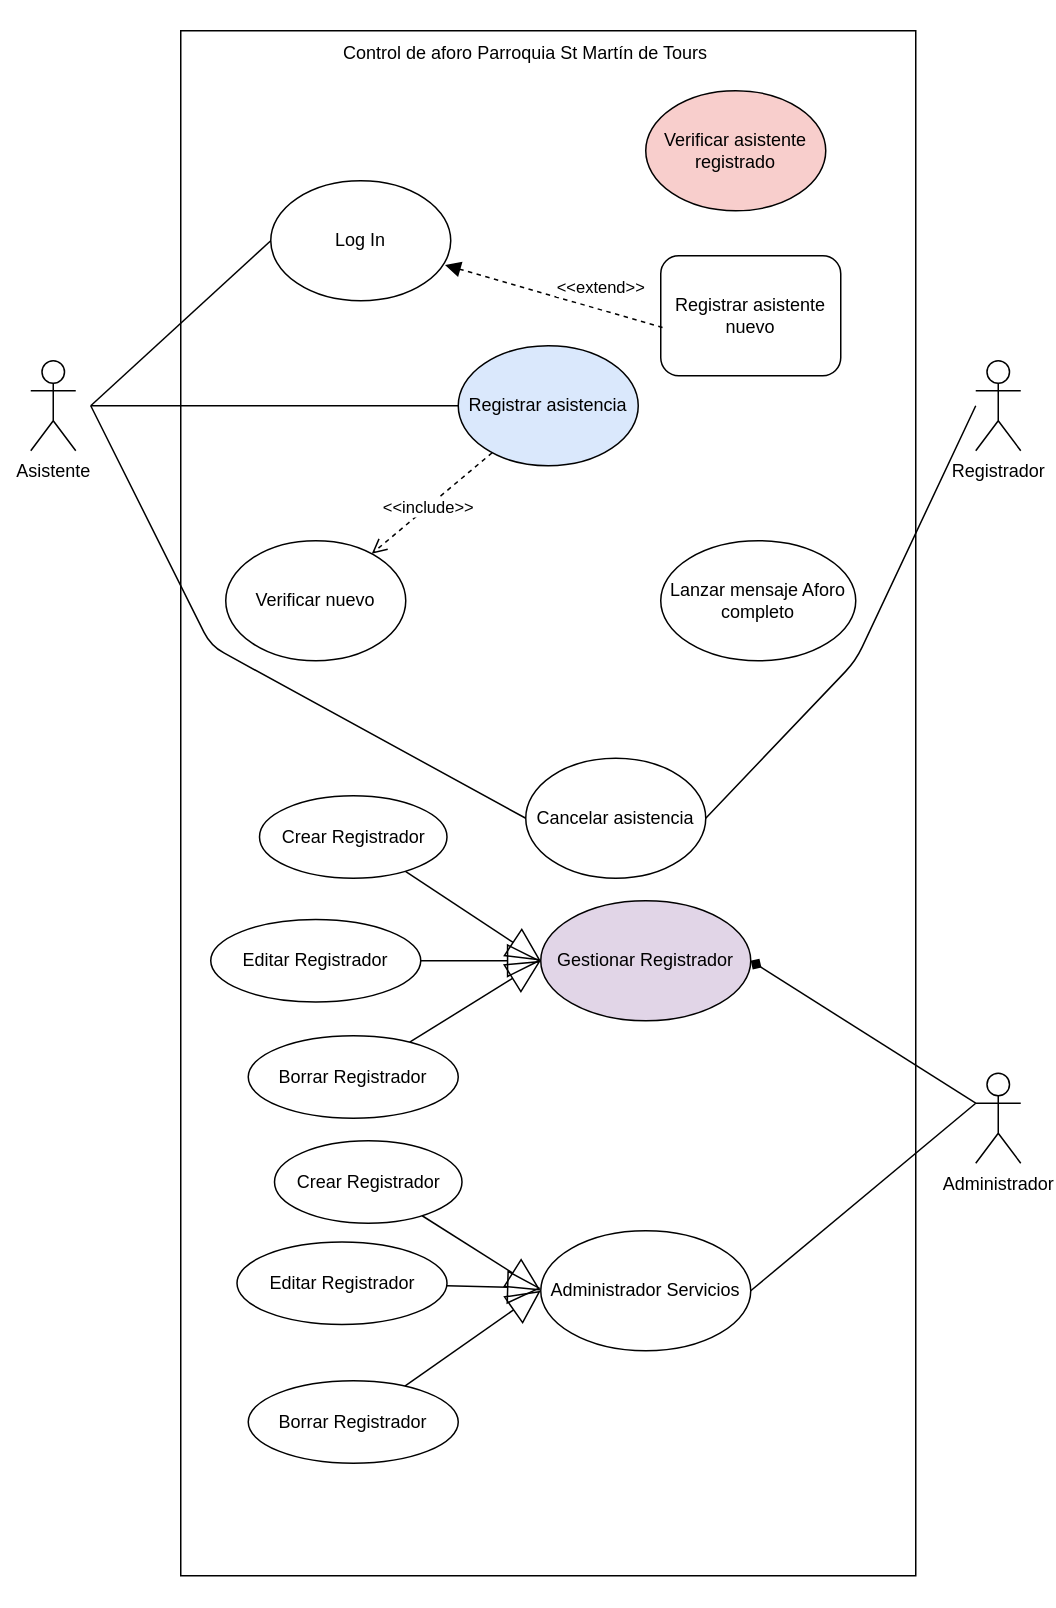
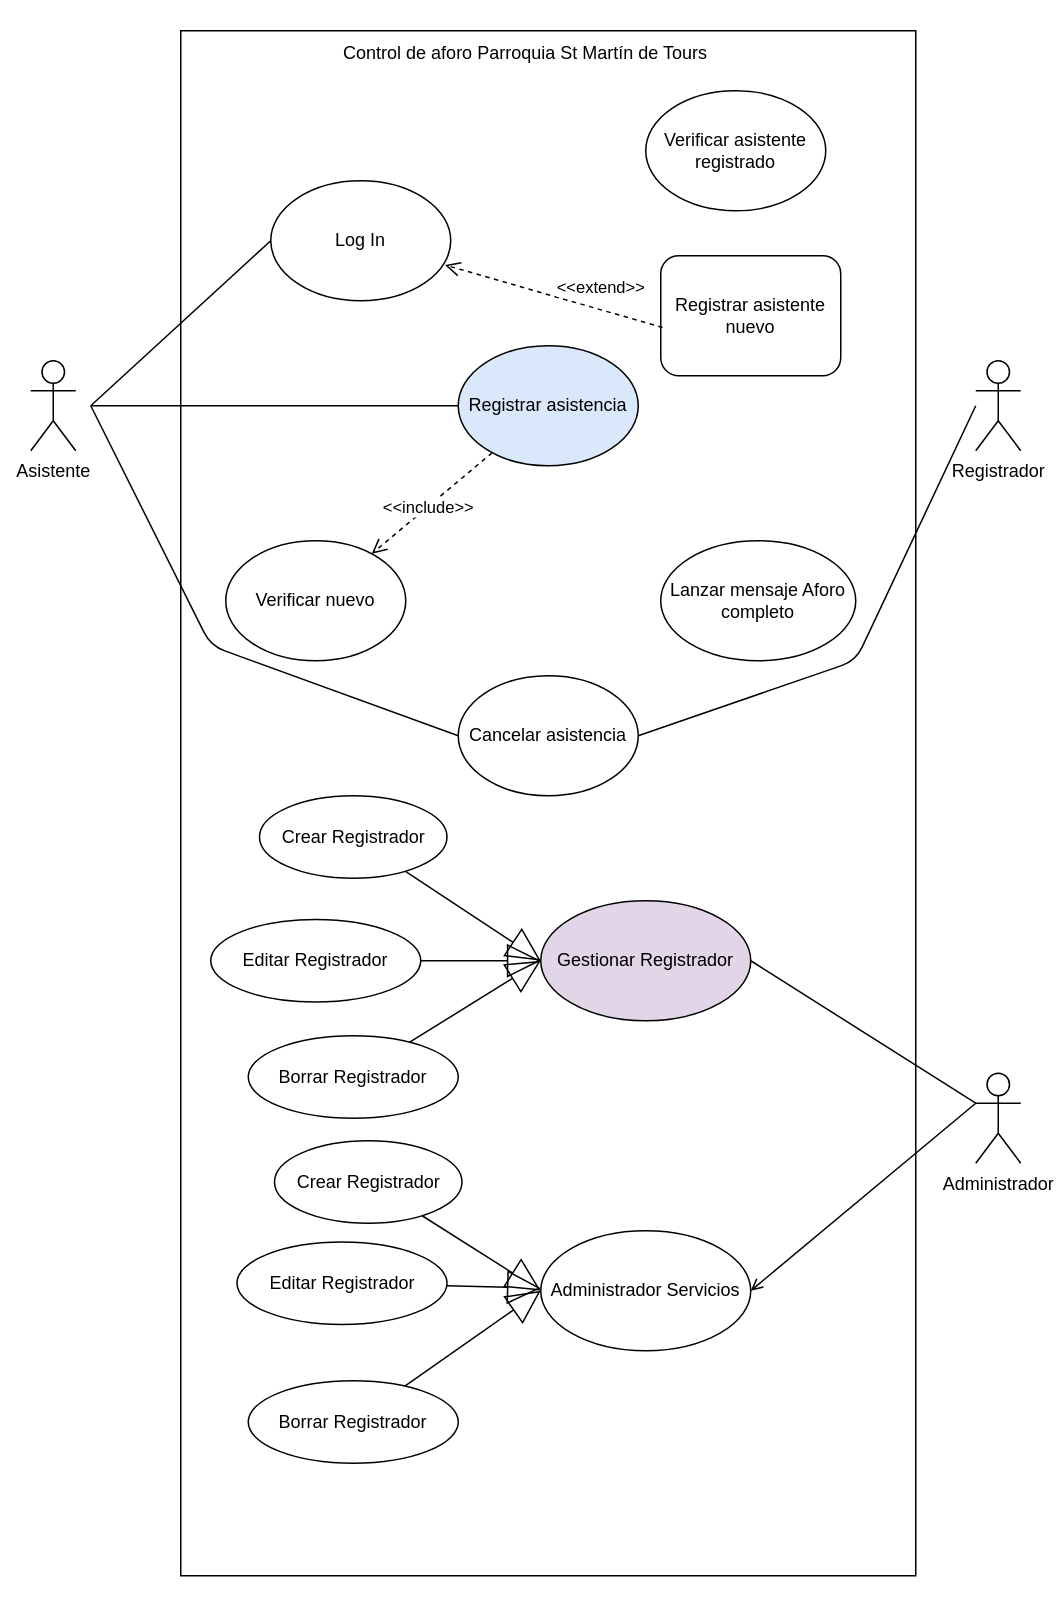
node "Verificar asistente registrado": fillcolor #f8cecc -> #ffffff
edge "Registrar asistente nuevo" -> "Log In": arrowhead block -> open
node "Cancelar asistencia": moved (616, 818) -> (548, 736)
edge "Administrador" -> "Gestionar Registrador": arrowhead diamond -> none
edge "Administrador" -- "Administrador Servicios": arrowhead none -> open
